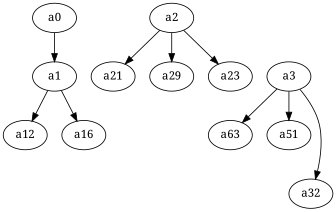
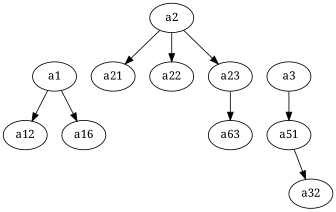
node "a0": removed
node "a29": label "a29" -> "a22"
edge "a3" -> "a63": now "a23" -> "a63"
edge "a3" -> "a32": now "a51" -> "a32"
